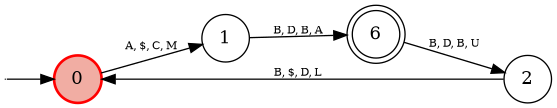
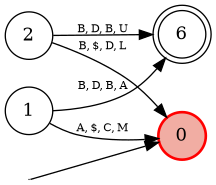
edge "6" -> "2": reversed
edge "0" -> "1": reversed
